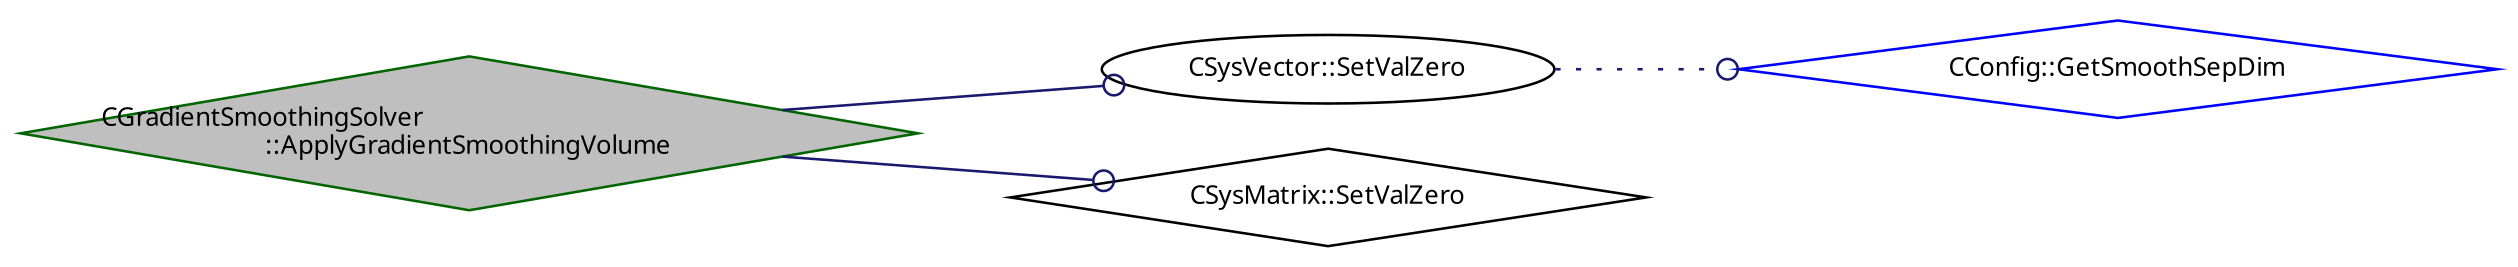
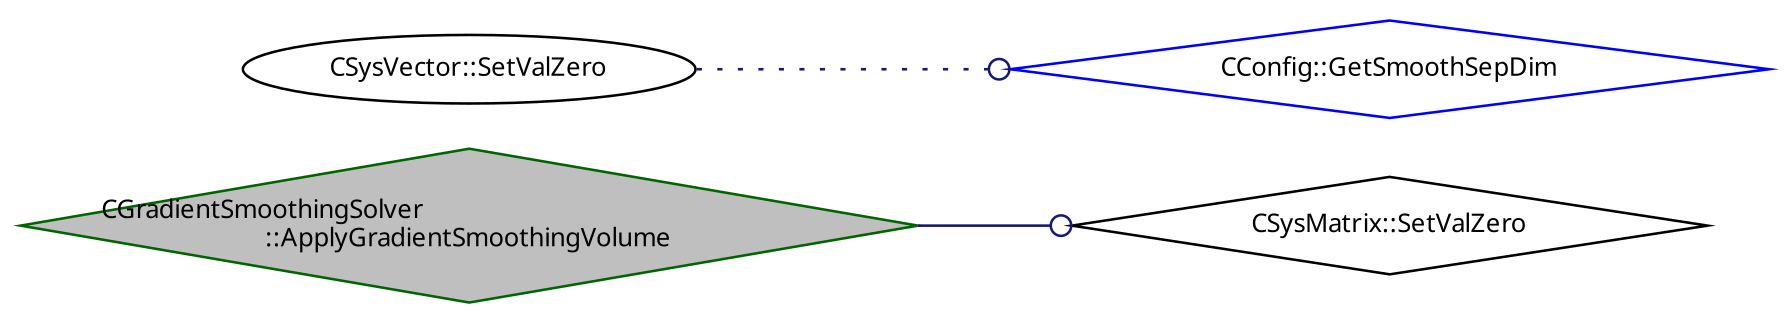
edge "CGradientSmoothingSolver ::ApplyGradientSmoothingVolume" -> "CSysVector::SetValZero": removed
